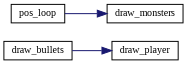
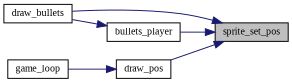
node "pos_loop": label "pos_loop" -> "game_loop"
node "draw_monsters": label "draw_monsters" -> "draw_pos"
node "sprite_set_pos": added
node "draw_player": label "draw_player" -> "bullets_player"
